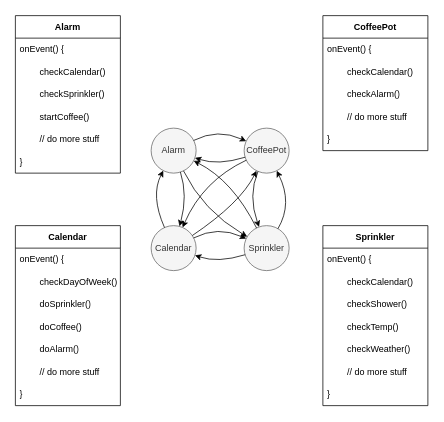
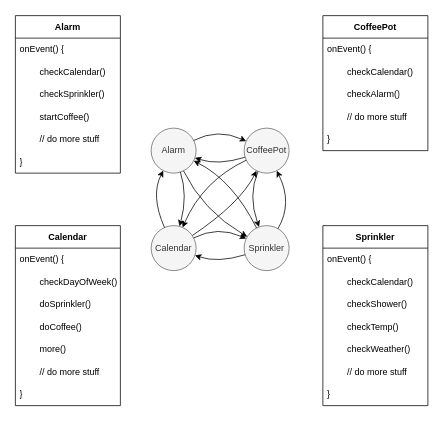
node "doAlarm()": label "doAlarm()" -> "more()"
